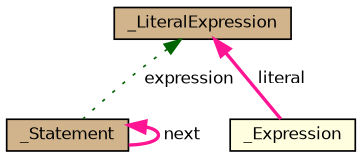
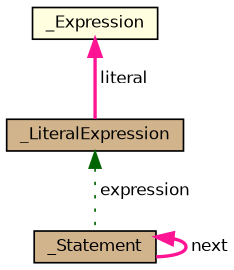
edge "_Expression" -> "_LiteralExpression": reversed
